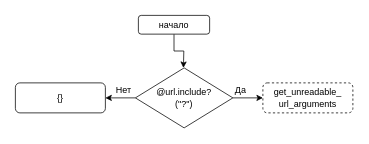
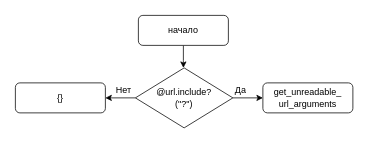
node "начало": size 71x19 -> 90x30
node "get_unreadable_ url_arguments": style dashed -> solid
